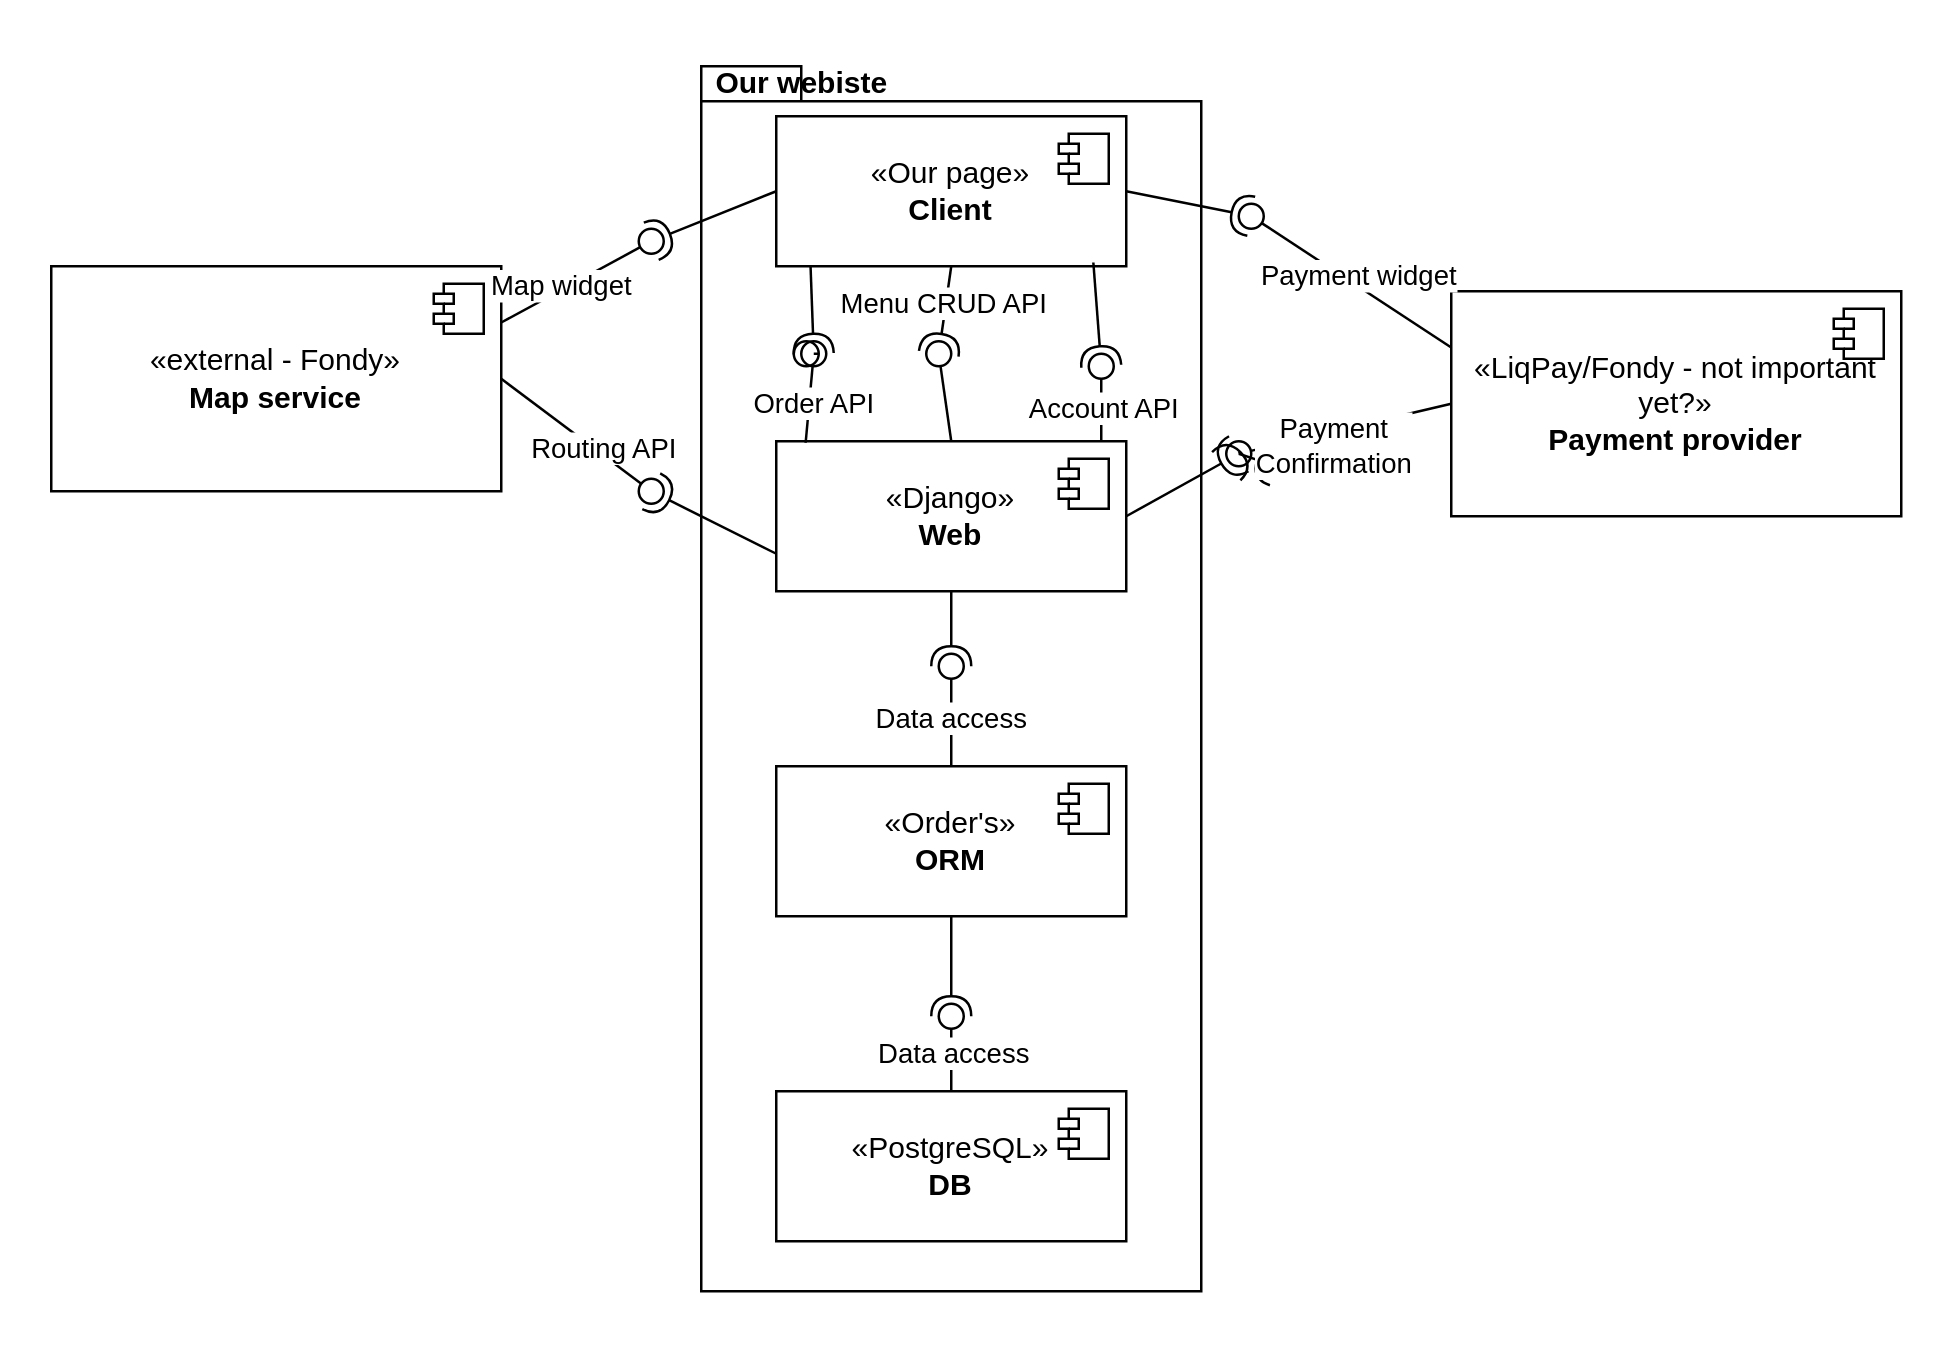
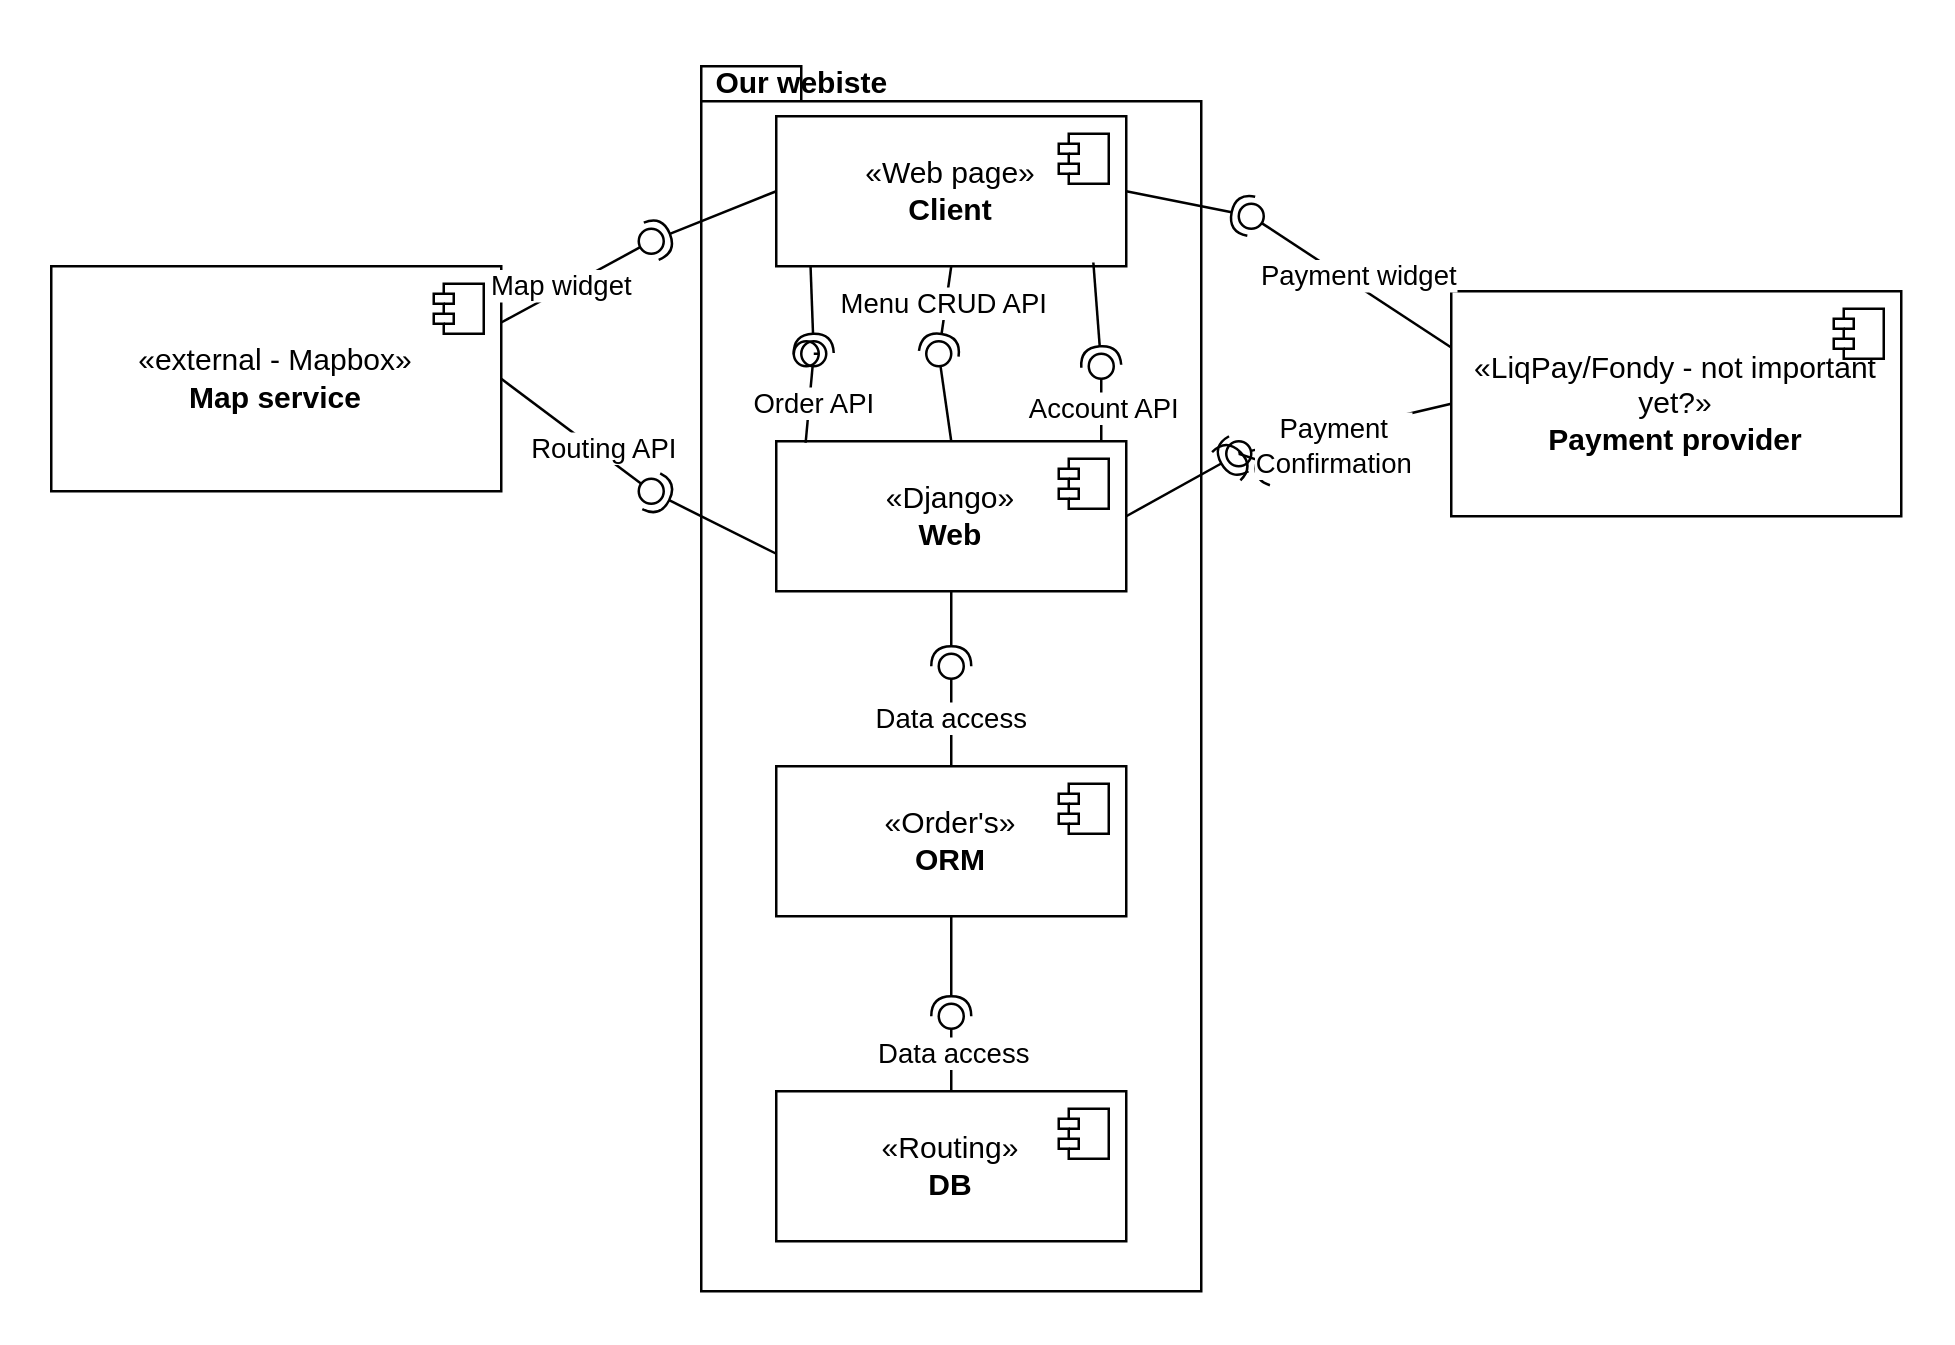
node "«Our page» Client": label "«Our page» Client" -> "«Web page» Client"
node "«external - Fondy» Map service": label "«external - Fondy» Map service" -> "«external - Mapbox» Map service"
node "«PostgreSQL» DB": label "«PostgreSQL» DB" -> "«Routing» DB"
